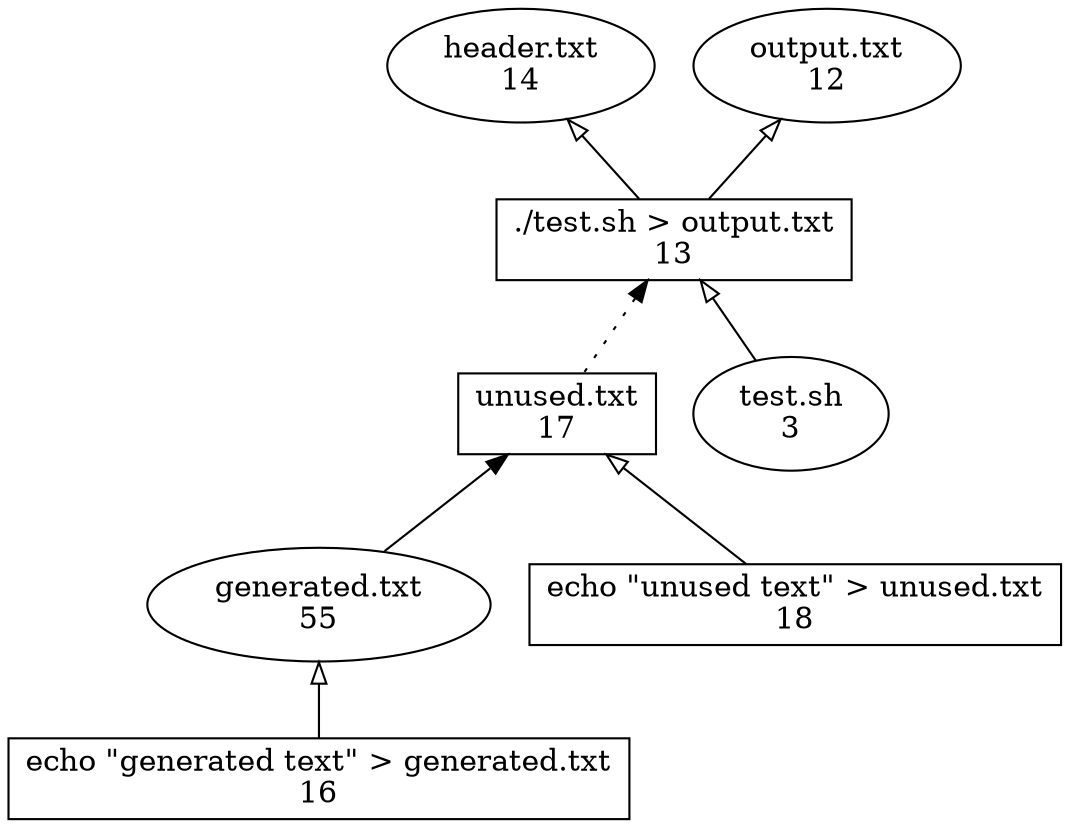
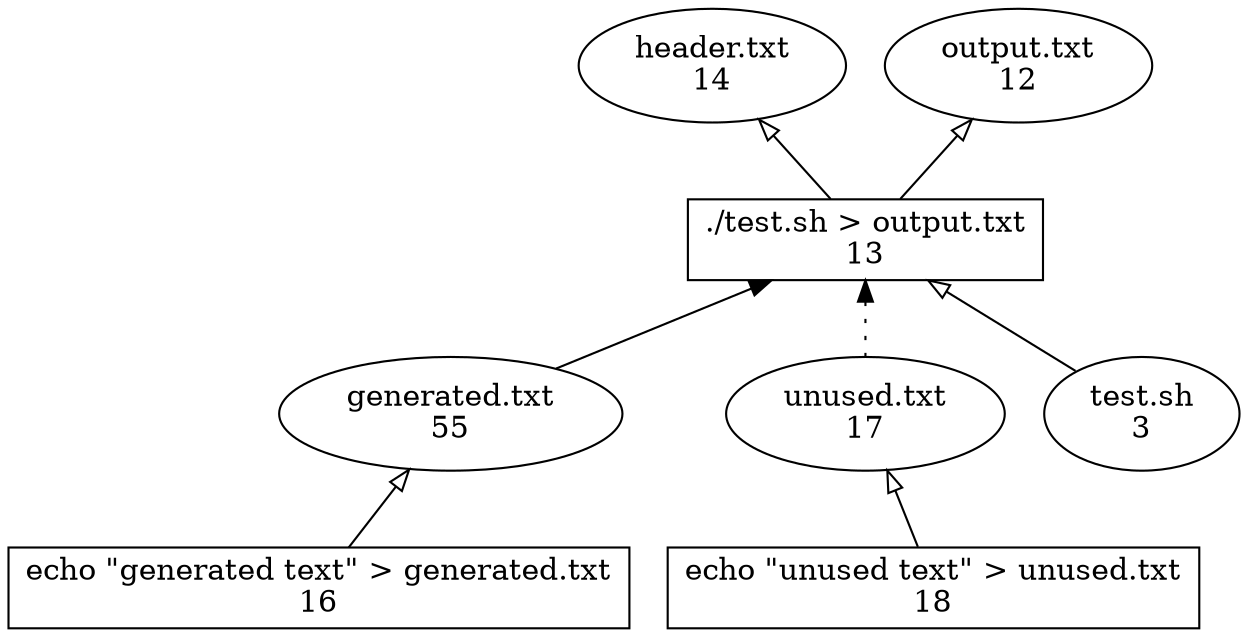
node "unused.txt 17": shape box -> ellipse
edge "generated.txt 55" -> "unused.txt 17": now "generated.txt 55" -> "./test.sh > output.txt 13"
